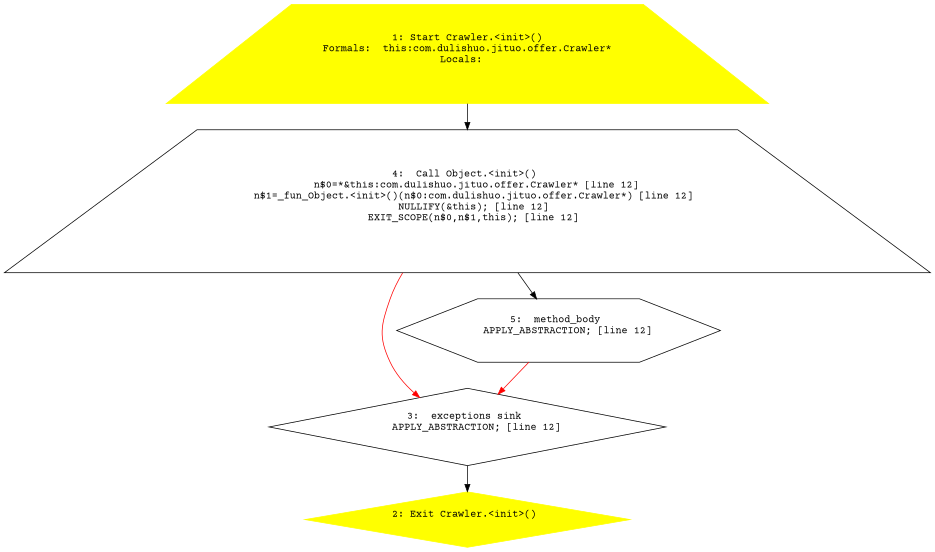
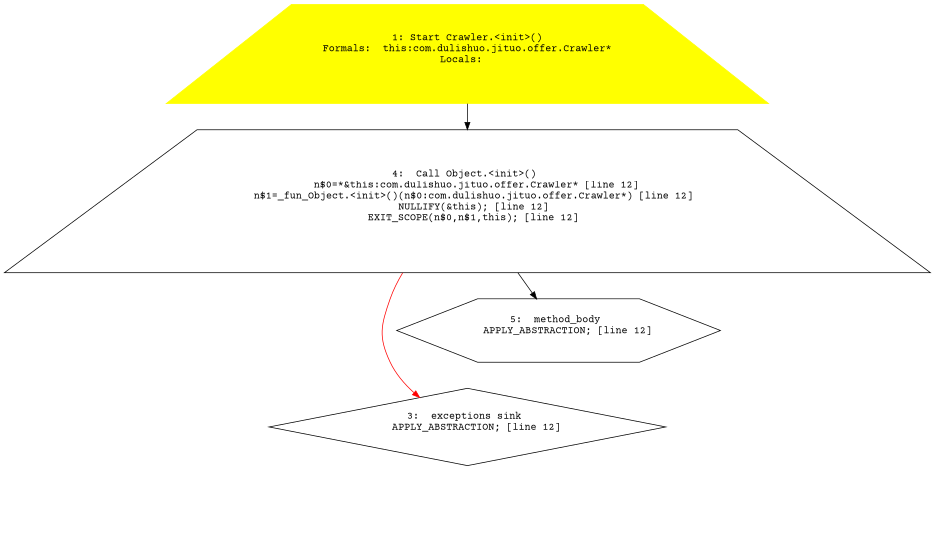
edge "5:  method_body APPLY_ABSTRACTION; [line 12]" -> "3:  exceptions sink APPLY_ABSTRACTION; [line 12]": removed
node "2: Exit Crawler.<init>()": removed
